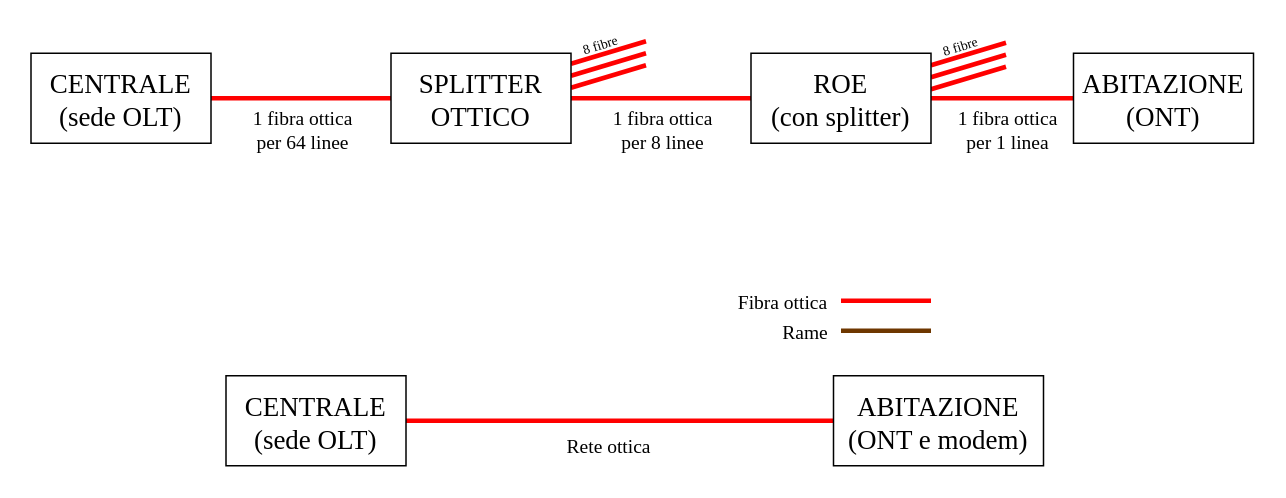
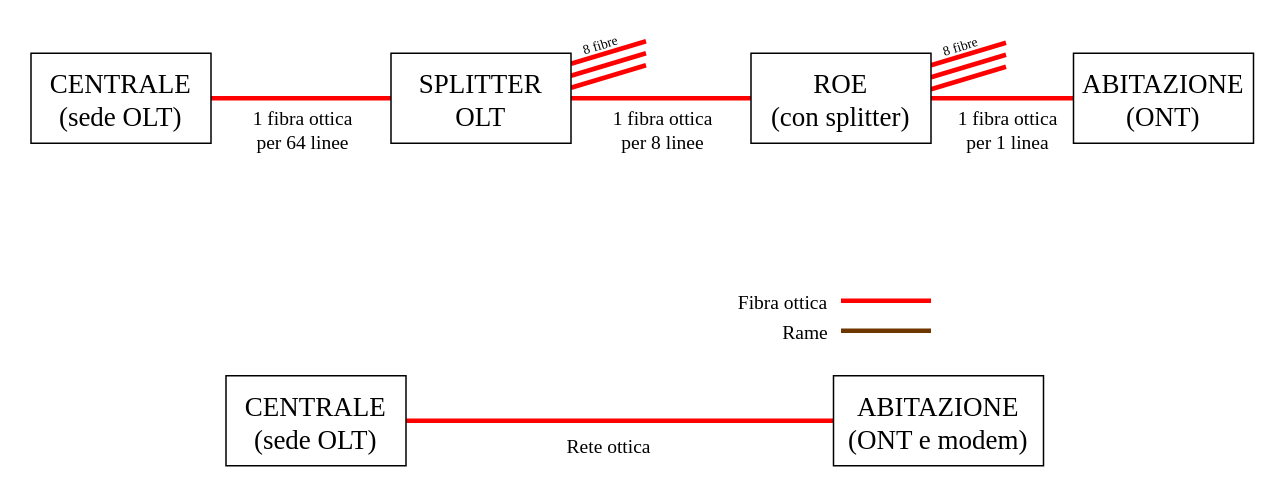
node "SPLITTER OTTICO": label "SPLITTER OTTICO" -> "SPLITTER OLT"
